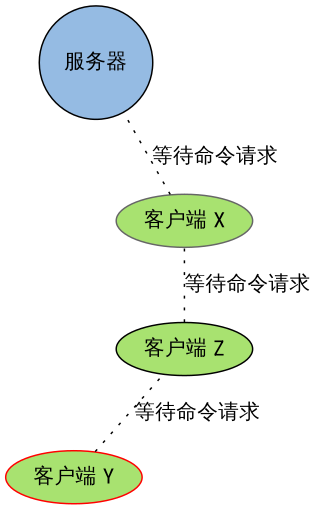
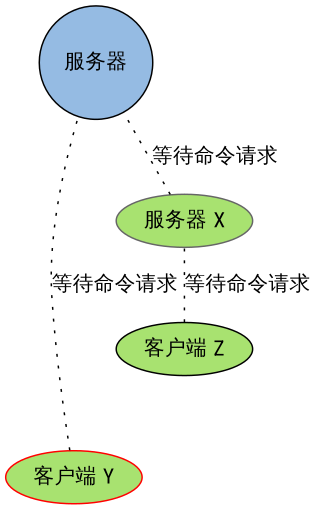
node "客户端 X": label "客户端 X" -> "服务器 X"
edge "客户端 Z" -- "客户端 Y": now "服务器" -- "客户端 Y"
